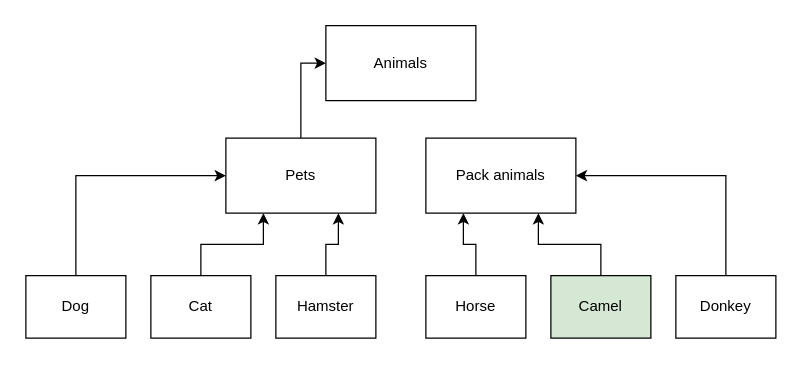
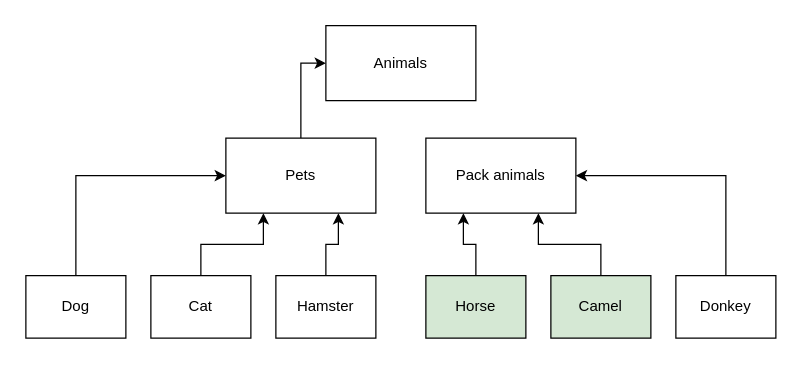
node "Horse": fillcolor #ffffff -> #d5e8d4
